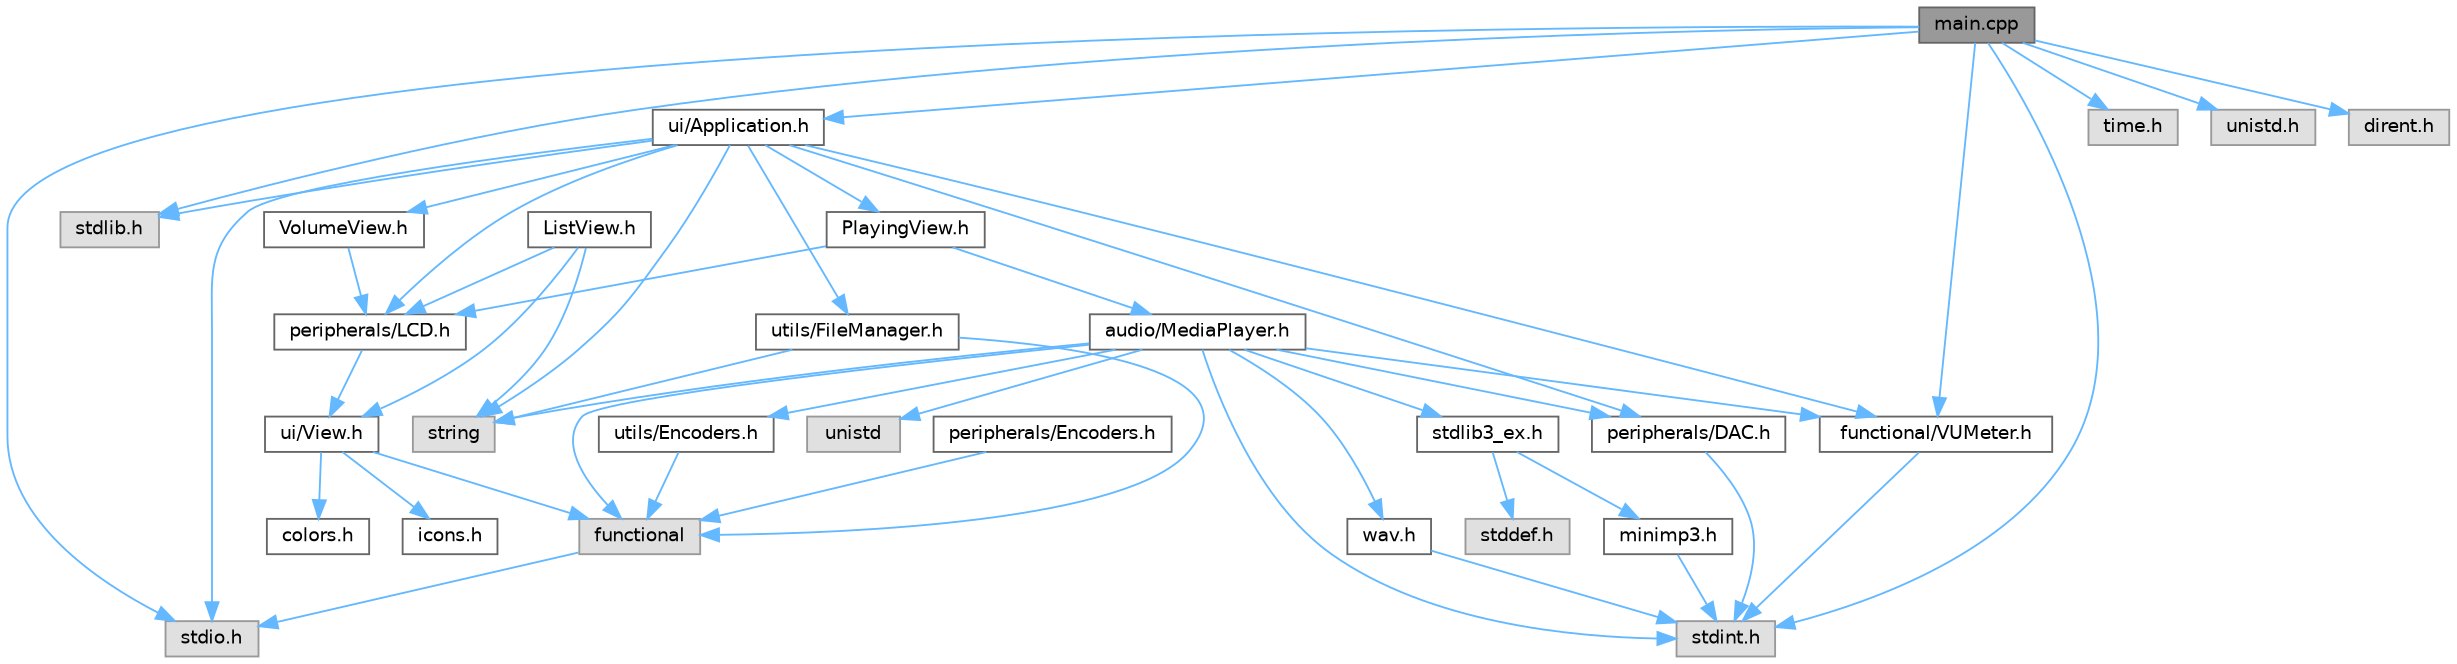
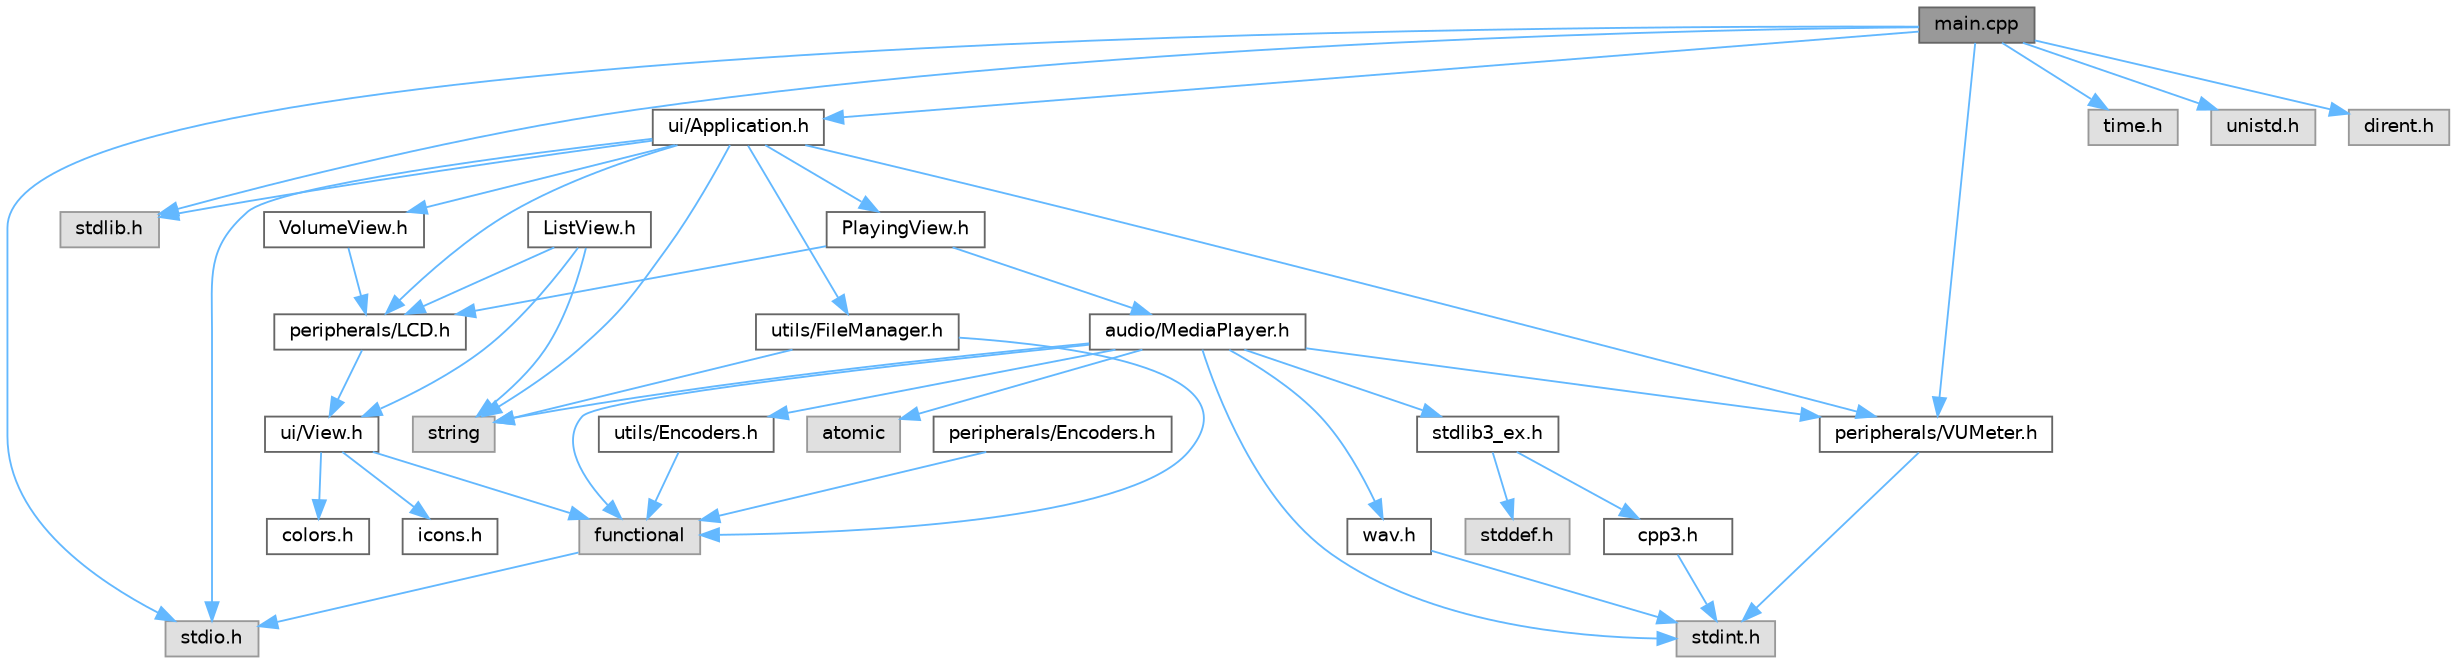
edge "main.cpp" -> "stdint.h": removed
node "unistd": label "unistd" -> "atomic"
node "peripherals/DAC.h": removed
node "functional/VUMeter.h": label "functional/VUMeter.h" -> "peripherals/VUMeter.h"
node "minimp3.h": label "minimp3.h" -> "cpp3.h"
